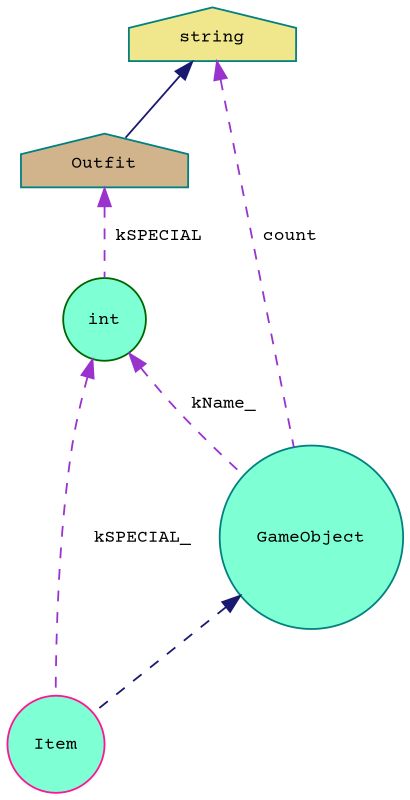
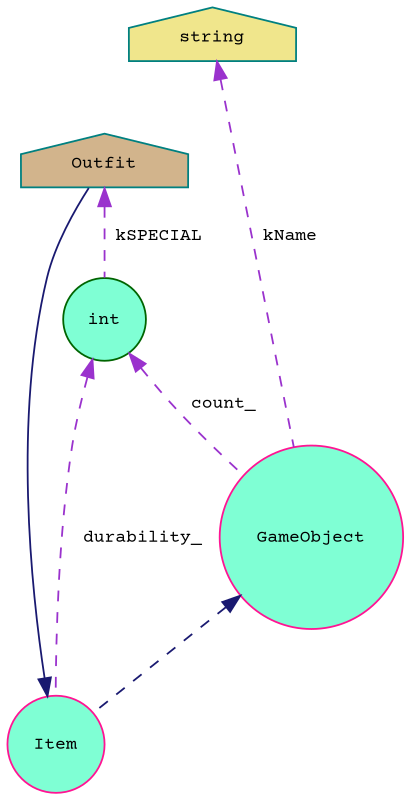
edge "Outfit" -> "string": now "Outfit" -> "Item"
edge "GameObject" -> "string": label " count" -> " kName"
edge "GameObject" -> "int": label " kName_" -> " count_"
edge "Item" -> "int": label " kSPECIAL_" -> " durability_"
node "GameObject": color teal -> deeppink
